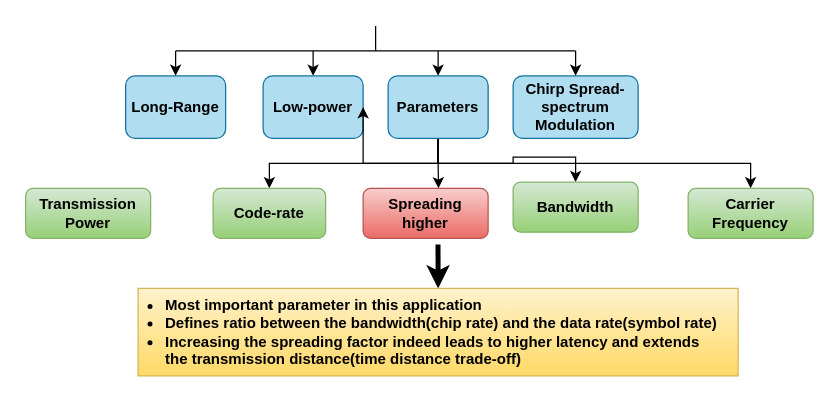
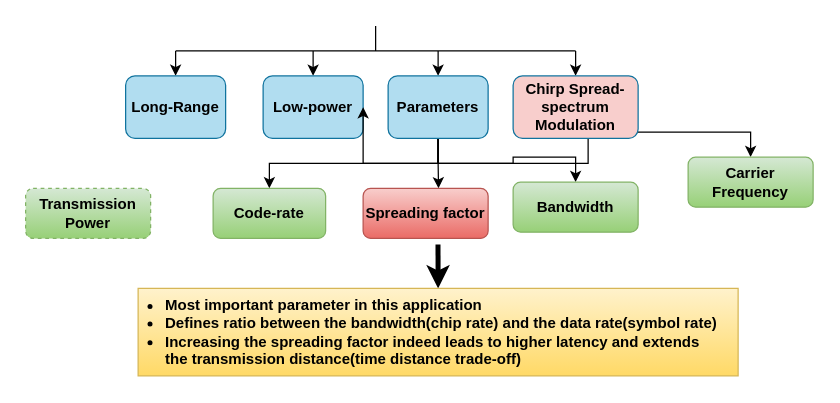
node "Chirp Spread-spectrum Modulation": fillcolor #b1ddf0 -> #f8cecc
node "Transmission Power": style solid -> dashed
node "Spreading higher": label "Spreading higher" -> "Spreading factor"
node "Carrier Frequency": moved (751, 213) -> (751, 182)
